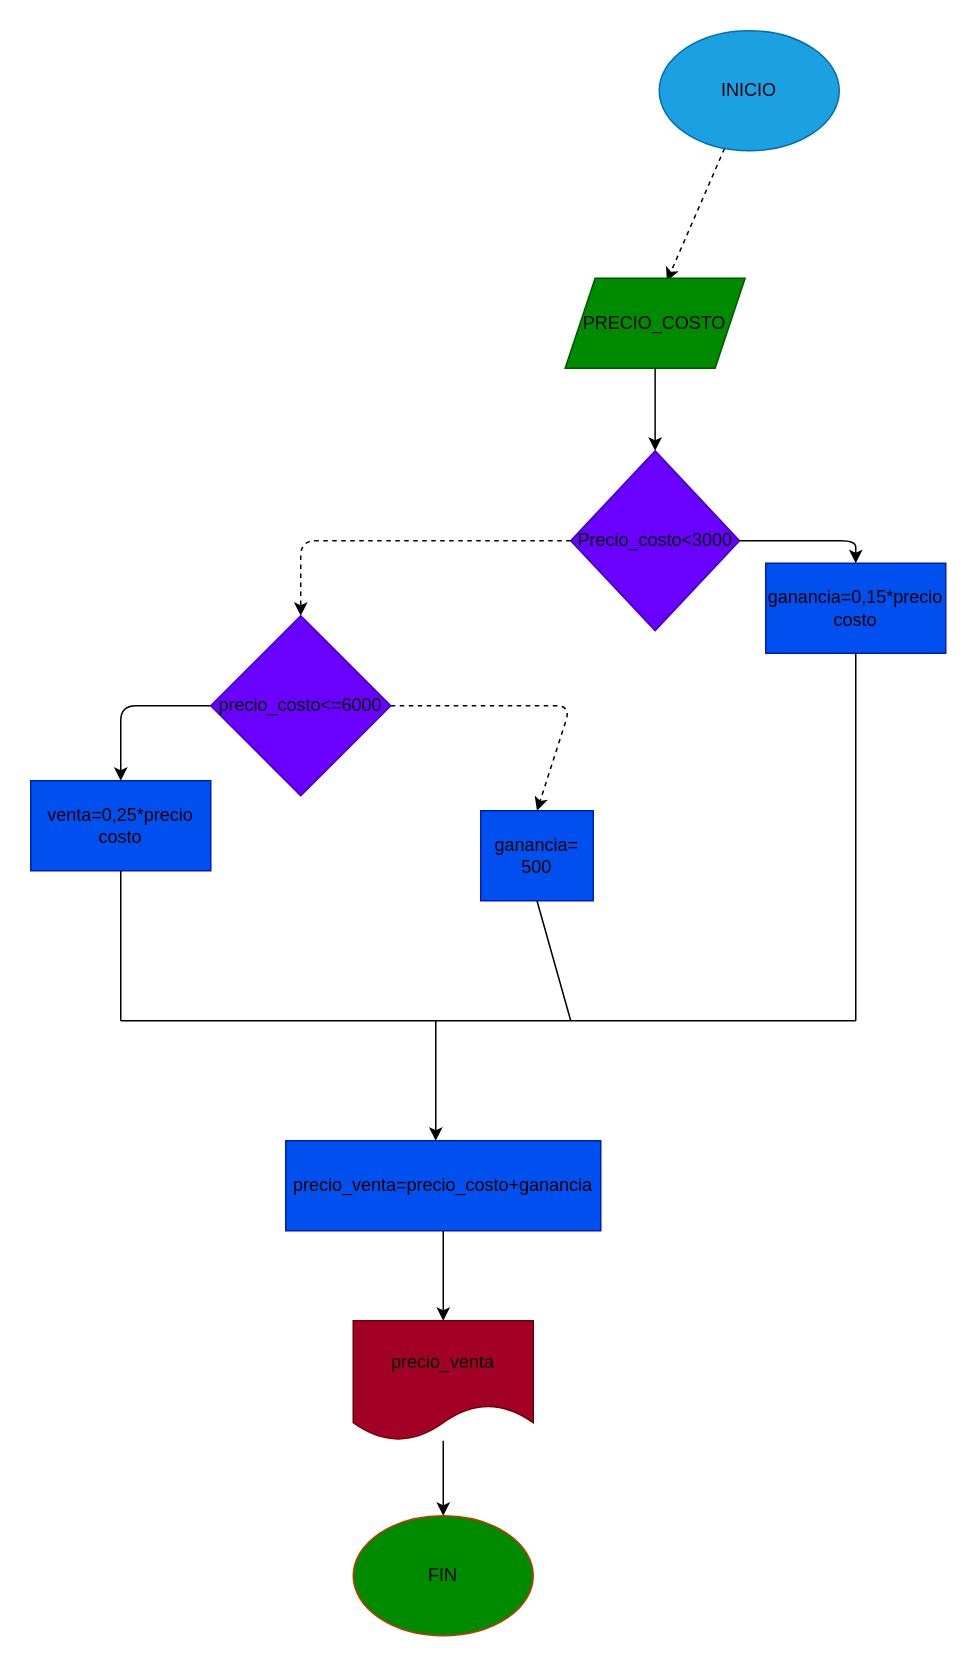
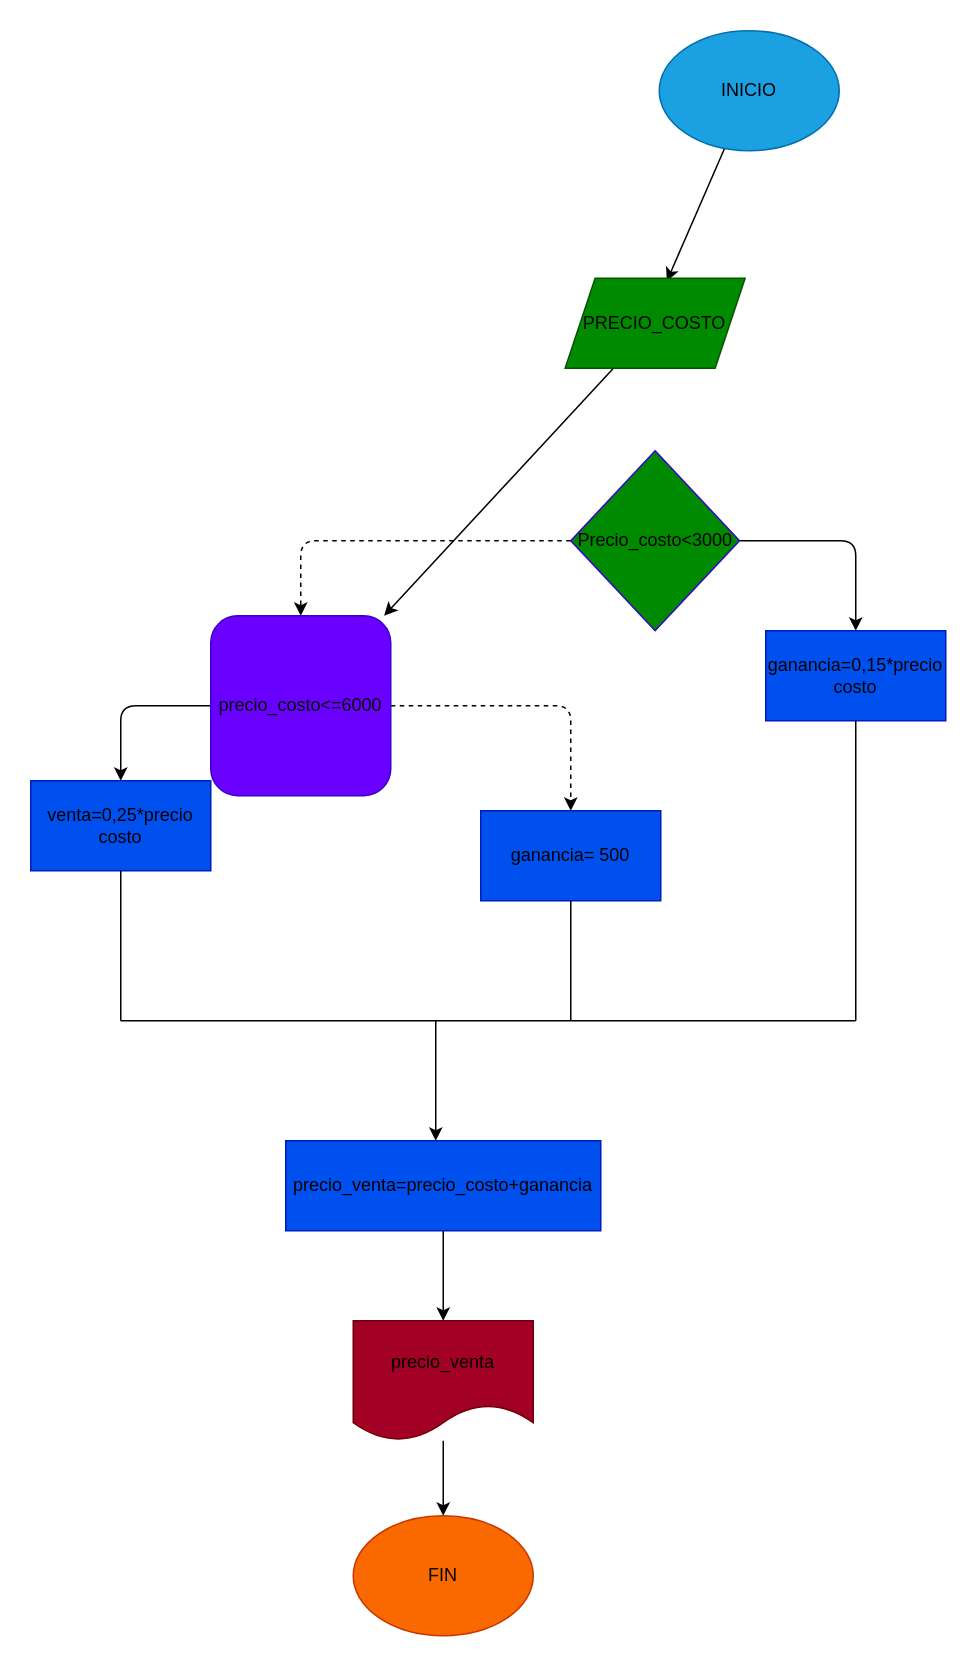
edge "INICIO" -> "PRECIO_COSTO": style dashed -> solid
edge "PRECIO_COSTO" -> "Precio_costo<3000": now "PRECIO_COSTO" -> "precio_costo<=6000"
node "Precio_costo<3000": fillcolor #6a00ff -> #008a00
node "ganancia=0,15*precio costo": moved (856, 608) -> (856, 676)
node "precio_costo<=6000": shape diamond -> rounded rectangle
node "ganancia= 500": size 113x90 -> 180x90
node "FIN": fillcolor #008a00 -> #fa6800
